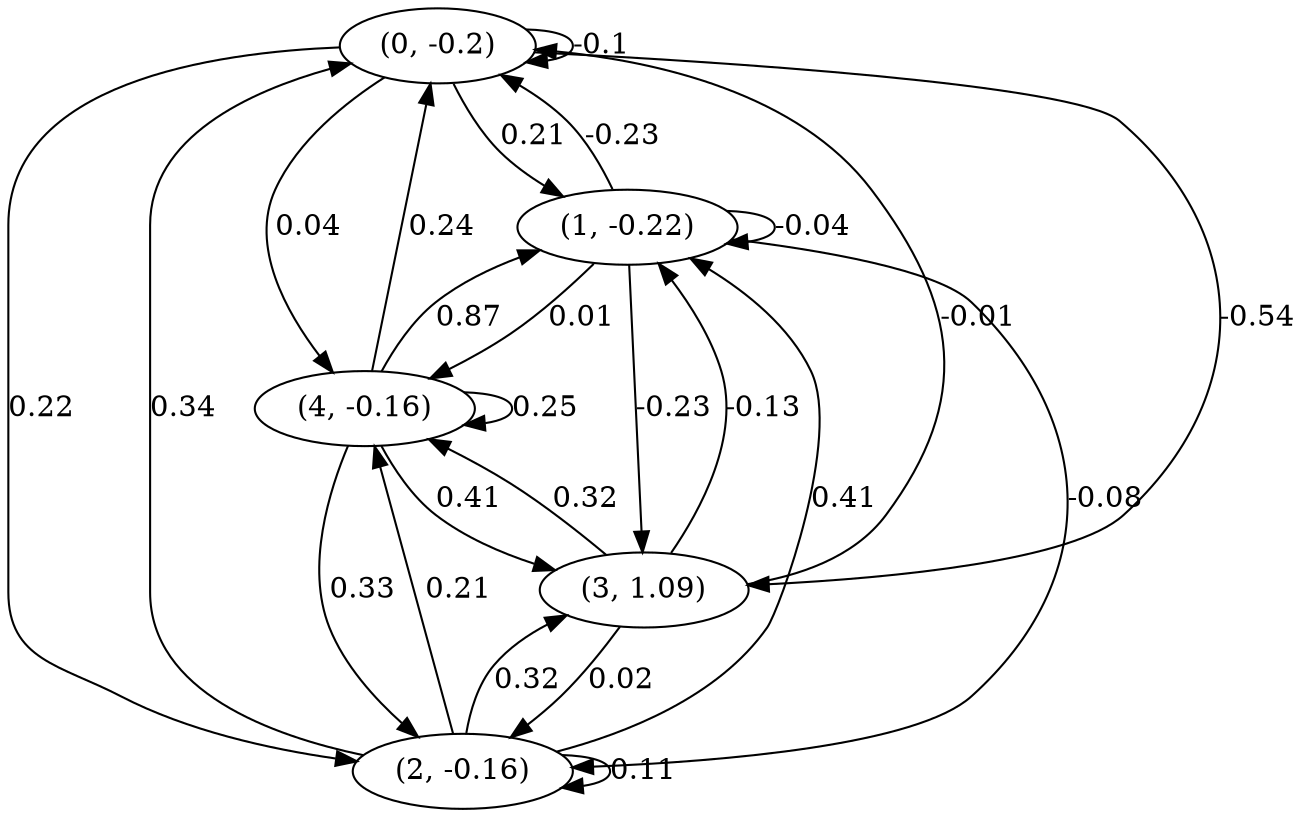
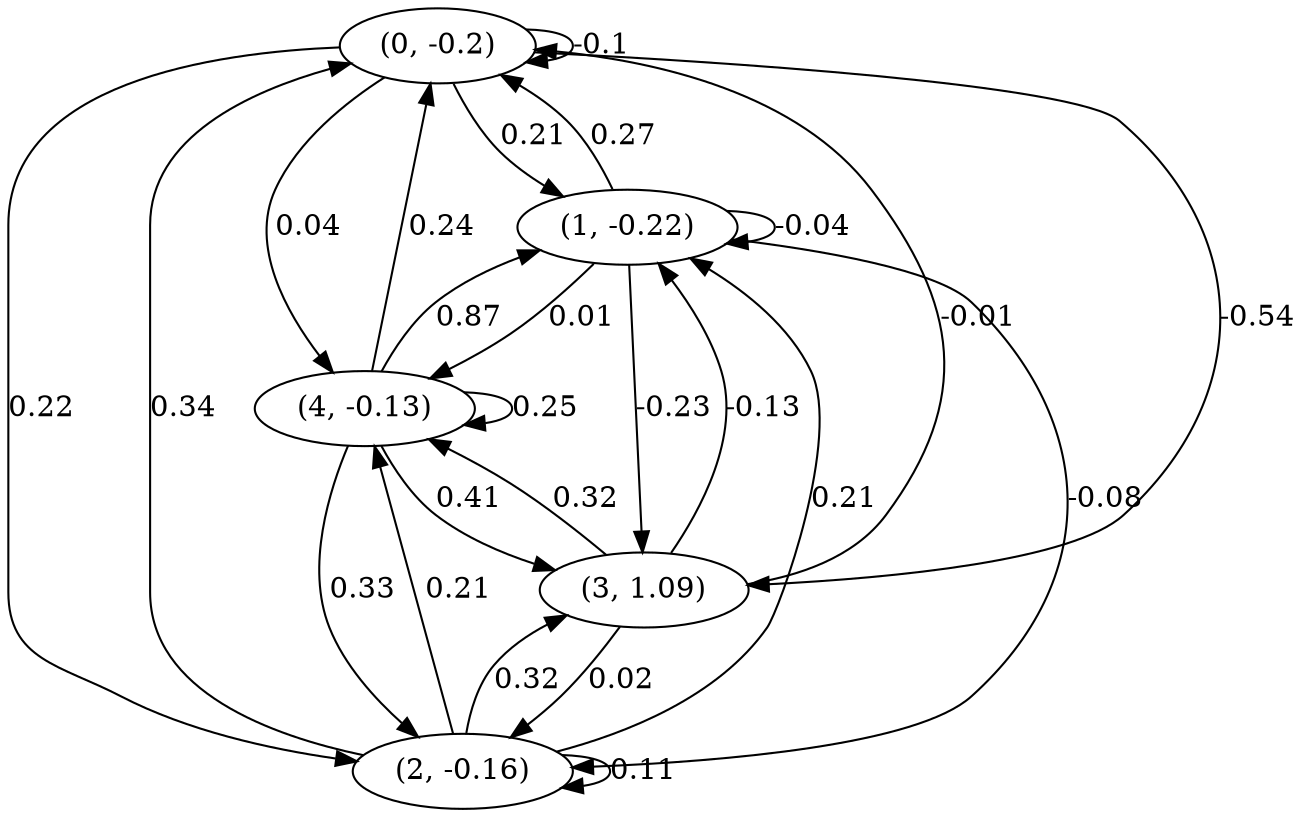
edge "(1, -0.22)" -> "(0, -0.2)": label "-0.23" -> "0.27"
node "(4, -0.16)": label "(4, -0.16)" -> "(4, -0.13)"
edge "(2, -0.16)" -> "(1, -0.22)": label "0.41" -> "0.21"
